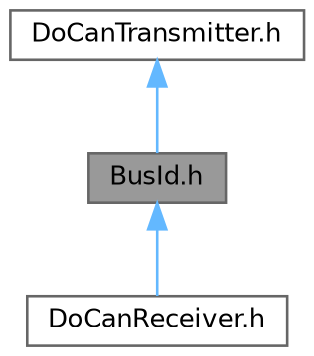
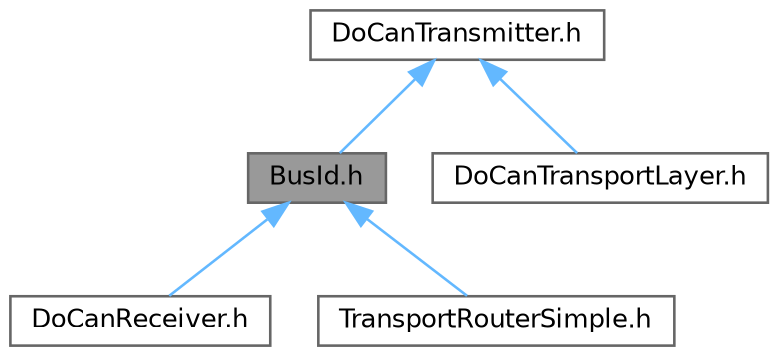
node "DoCanTransportLayer.h": added
node "TransportRouterSimple.h": added
